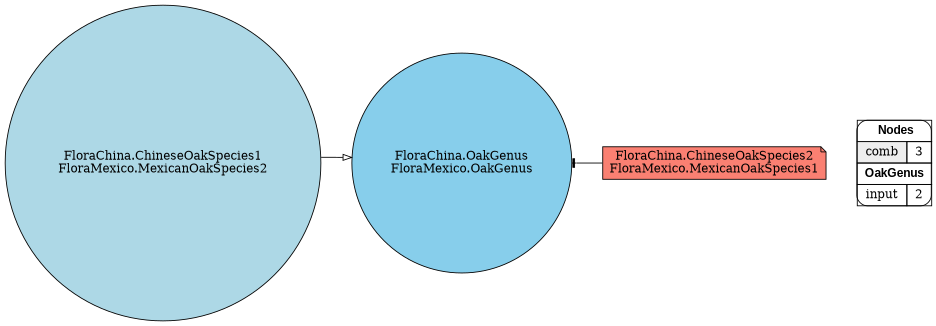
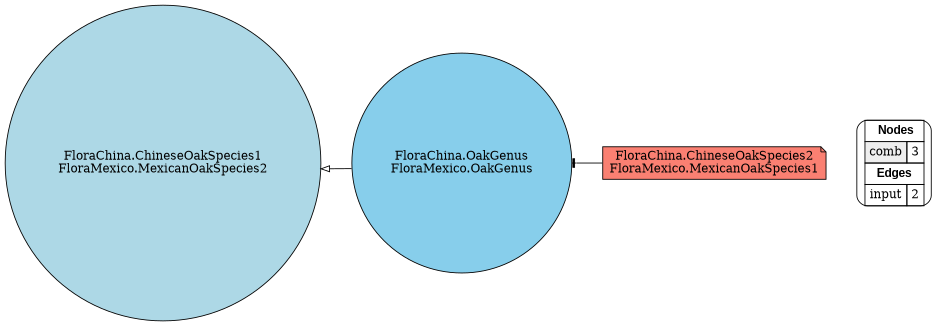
edge "FloraChina.ChineseOakSpecies1 FloraMexico.MexicanOakSpecies2" -> "FloraChina.OakGenus FloraMexico.OakGenus": reversed
node "Nodes": text "OakGenus" -> "Edges"
